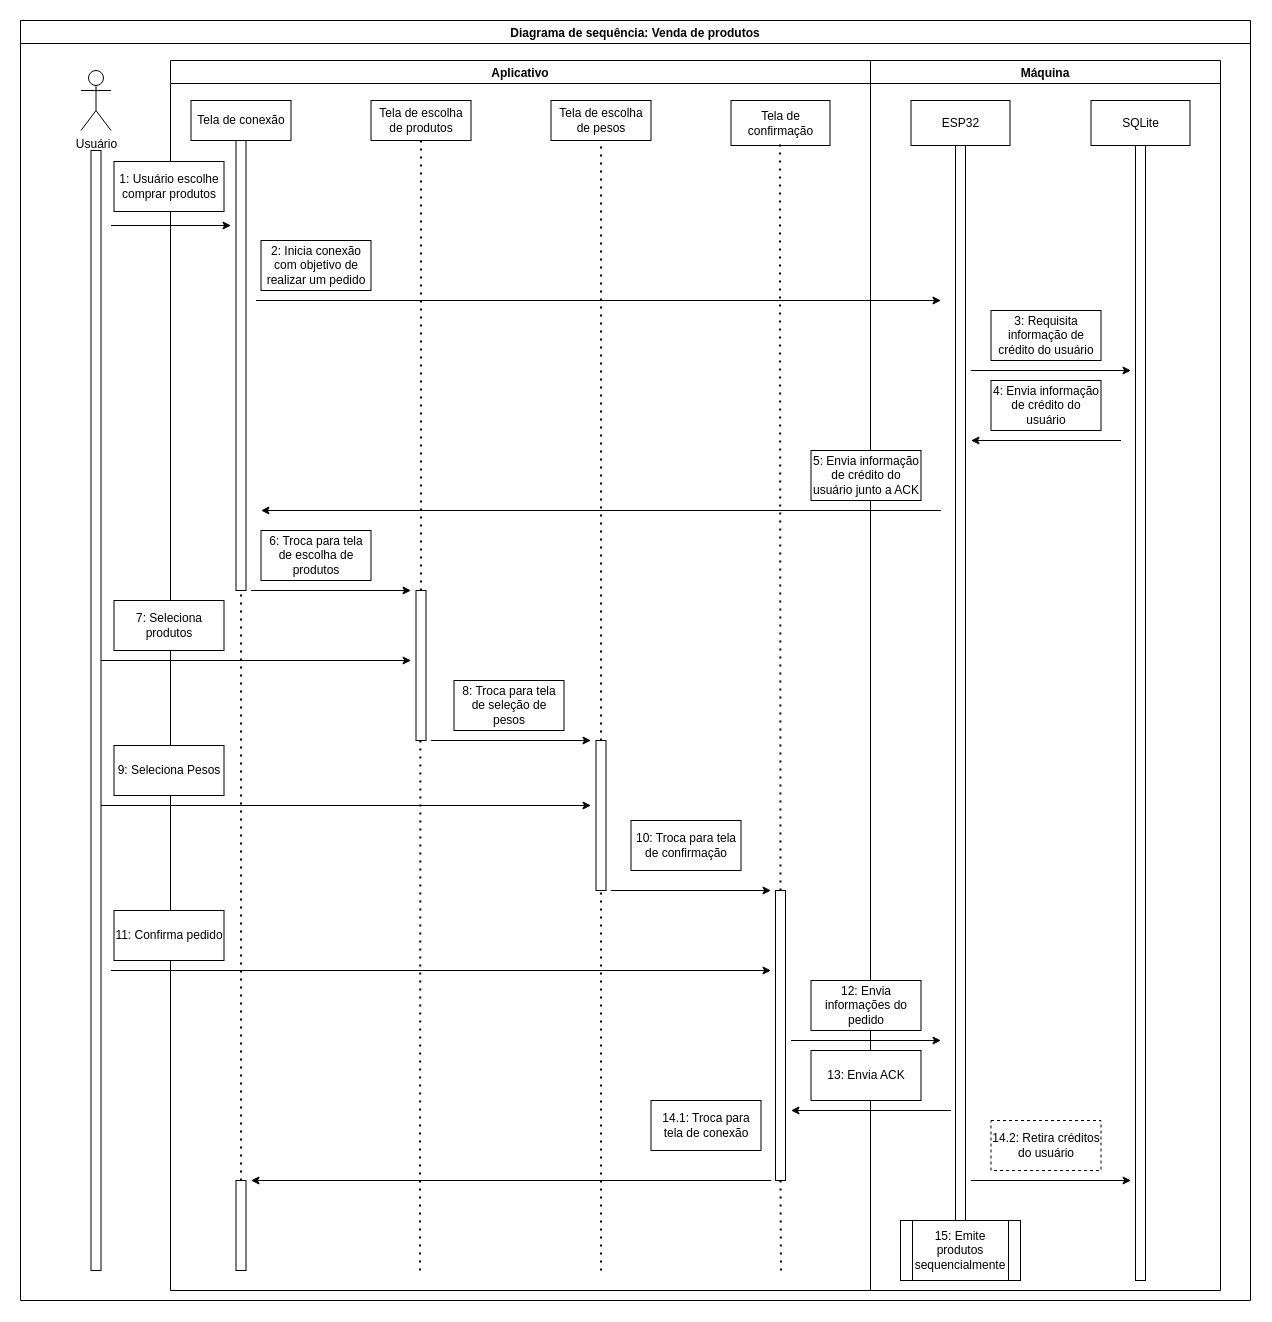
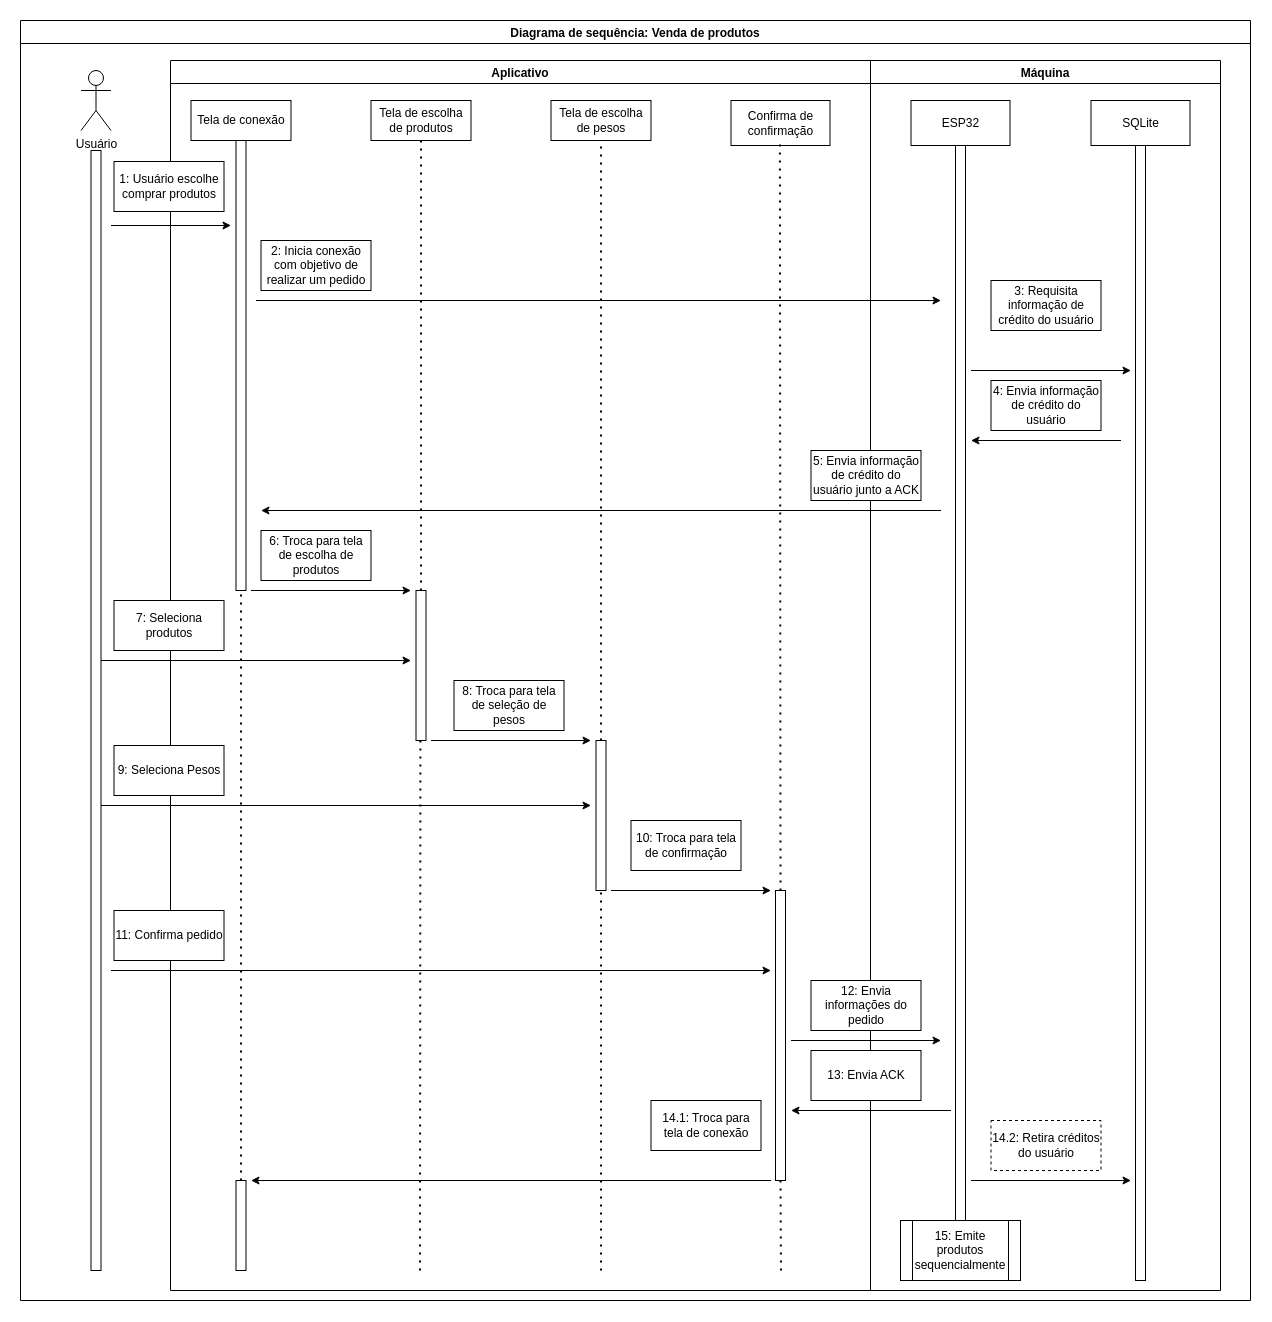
node "Tela de confirmação": label "Tela de confirmação" -> "Confirma de confirmação"
node "3: Requisita informação de crédito do usuário": moved (1046, 336) -> (1046, 306)
